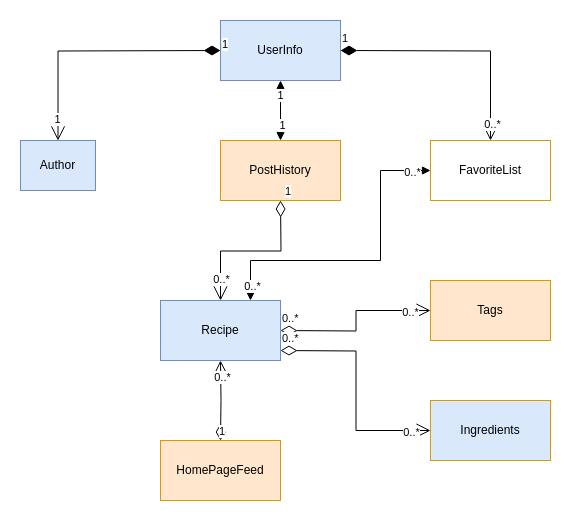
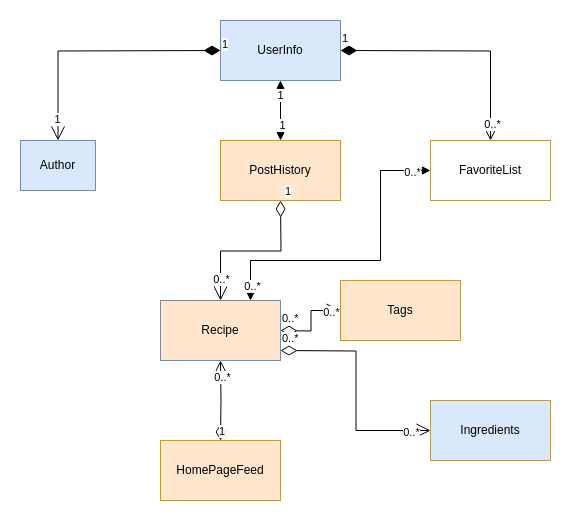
node "Tags": moved (491, 311) -> (401, 311)
node "Recipe": fillcolor #dae8fc -> #ffe6cc
